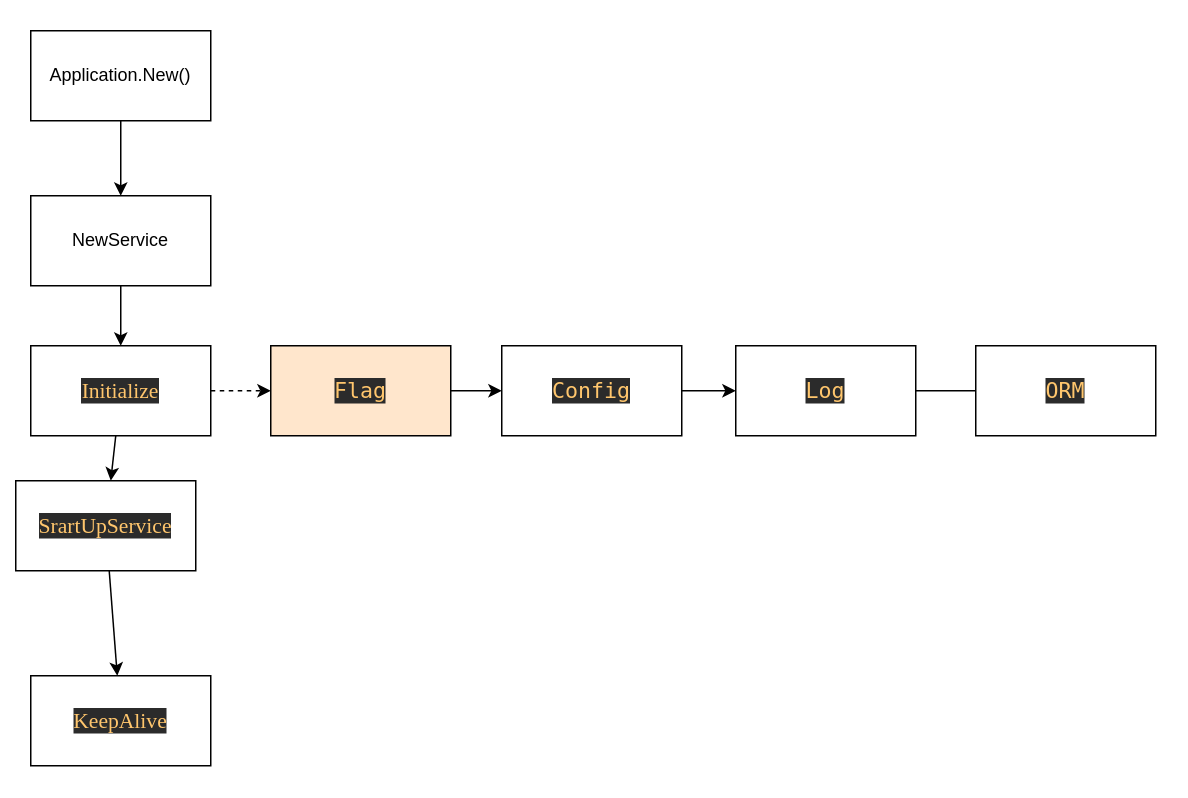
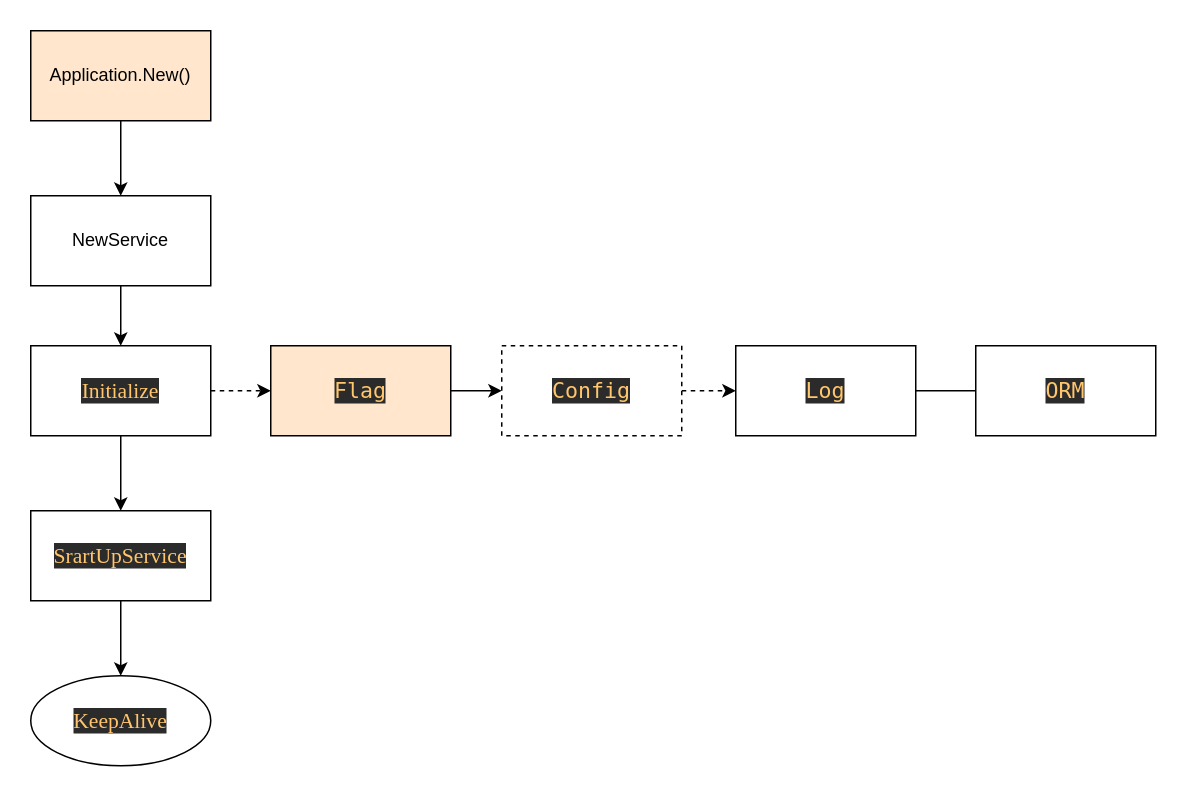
node "Application.New()": fillcolor #ffffff -> #ffe6cc
node "Config": style solid -> dashed
edge "Config" -> "Log": style solid -> dashed
node "SrartUpService": moved (106, 526) -> (121, 556)
node "KeepAlive": shape rectangle -> ellipse
